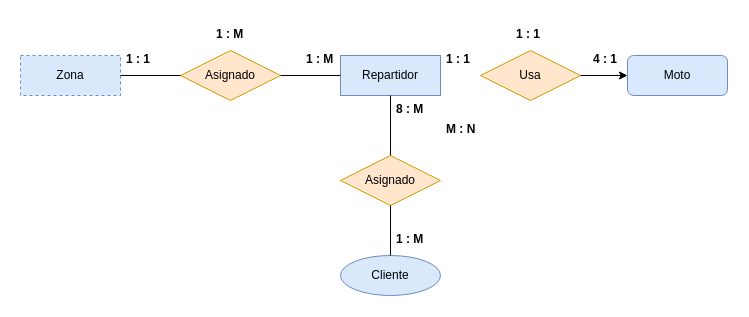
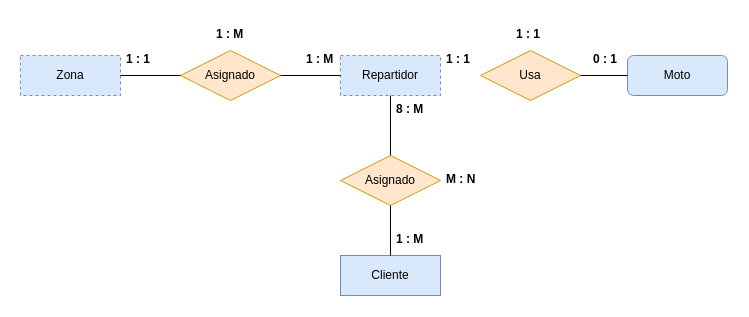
node "4 : 1": label "4 : 1" -> "0 : 1"
node "Repartidor": style solid -> dashed
edge "Usa" -> "Moto": arrowhead classic -> none
node "M : N": moved (461, 131) -> (461, 181)
node "Cliente": shape ellipse -> rectangle
